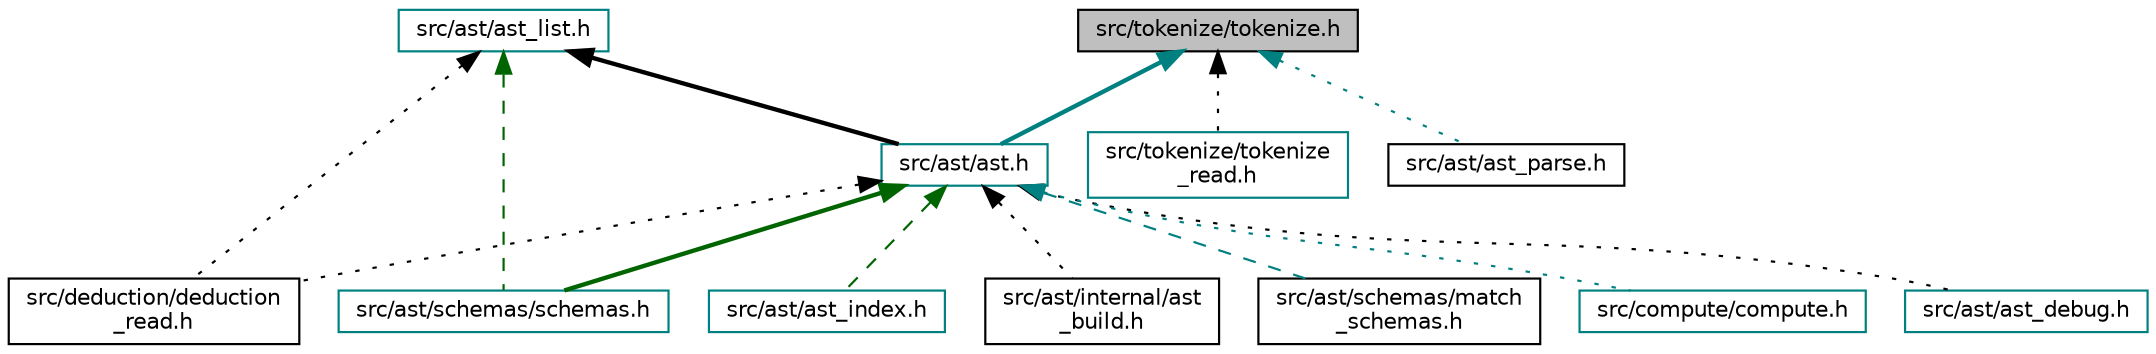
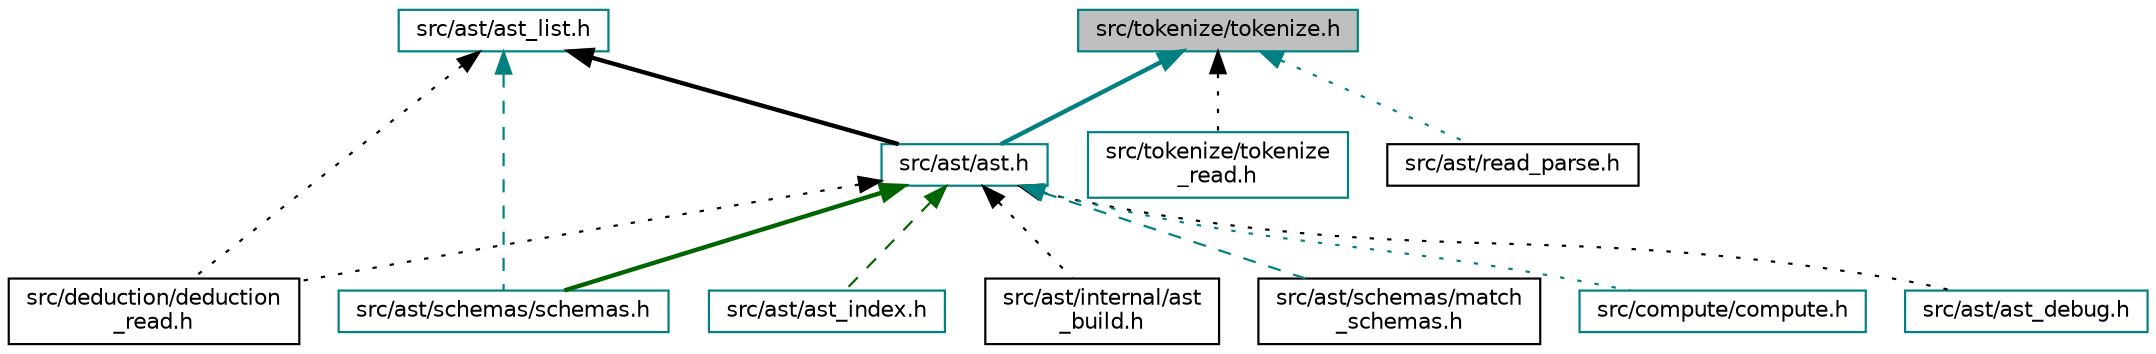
node "src/tokenize/tokenize.h": color black -> teal
node "src/ast/ast_parse.h": label "src/ast/ast_parse.h" -> "src/ast/read_parse.h"
edge "src/ast/schemas/schemas.h" -> "src/ast/ast_list.h": color darkgreen -> teal
